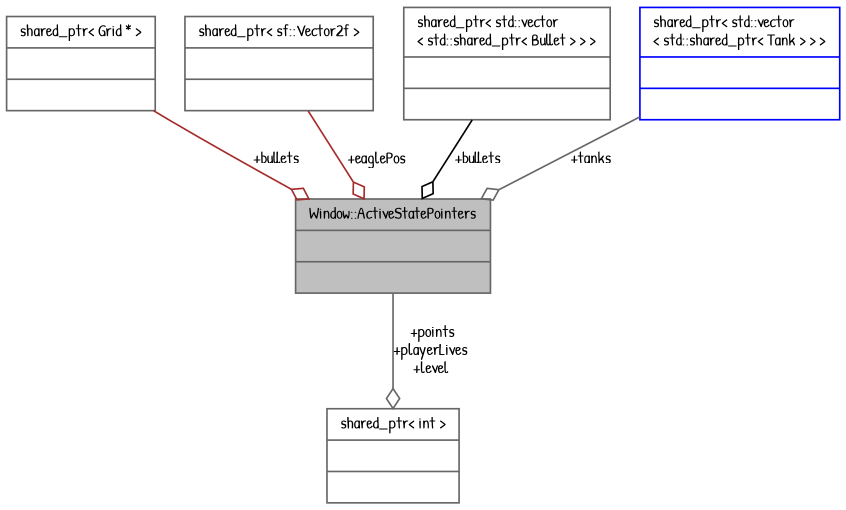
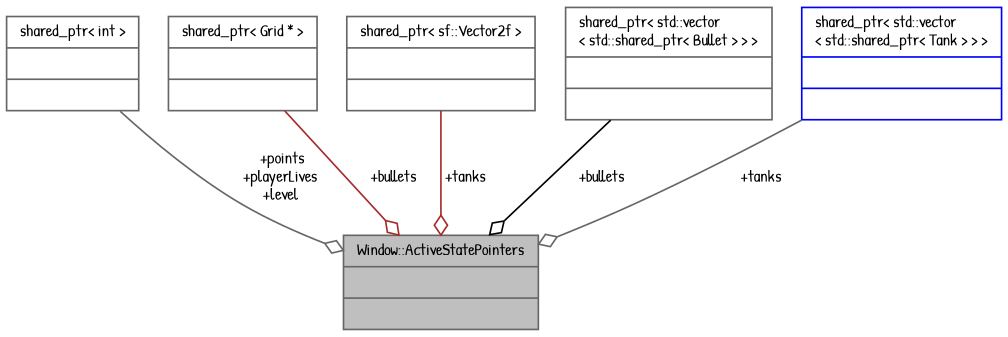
edge "shared_ptr< sf::Vector2f >" -> "Window::ActiveStatePointers": label " +eaglePos" -> " +tanks"
edge "Window::ActiveStatePointers" -> "shared_ptr< int >": reversed
